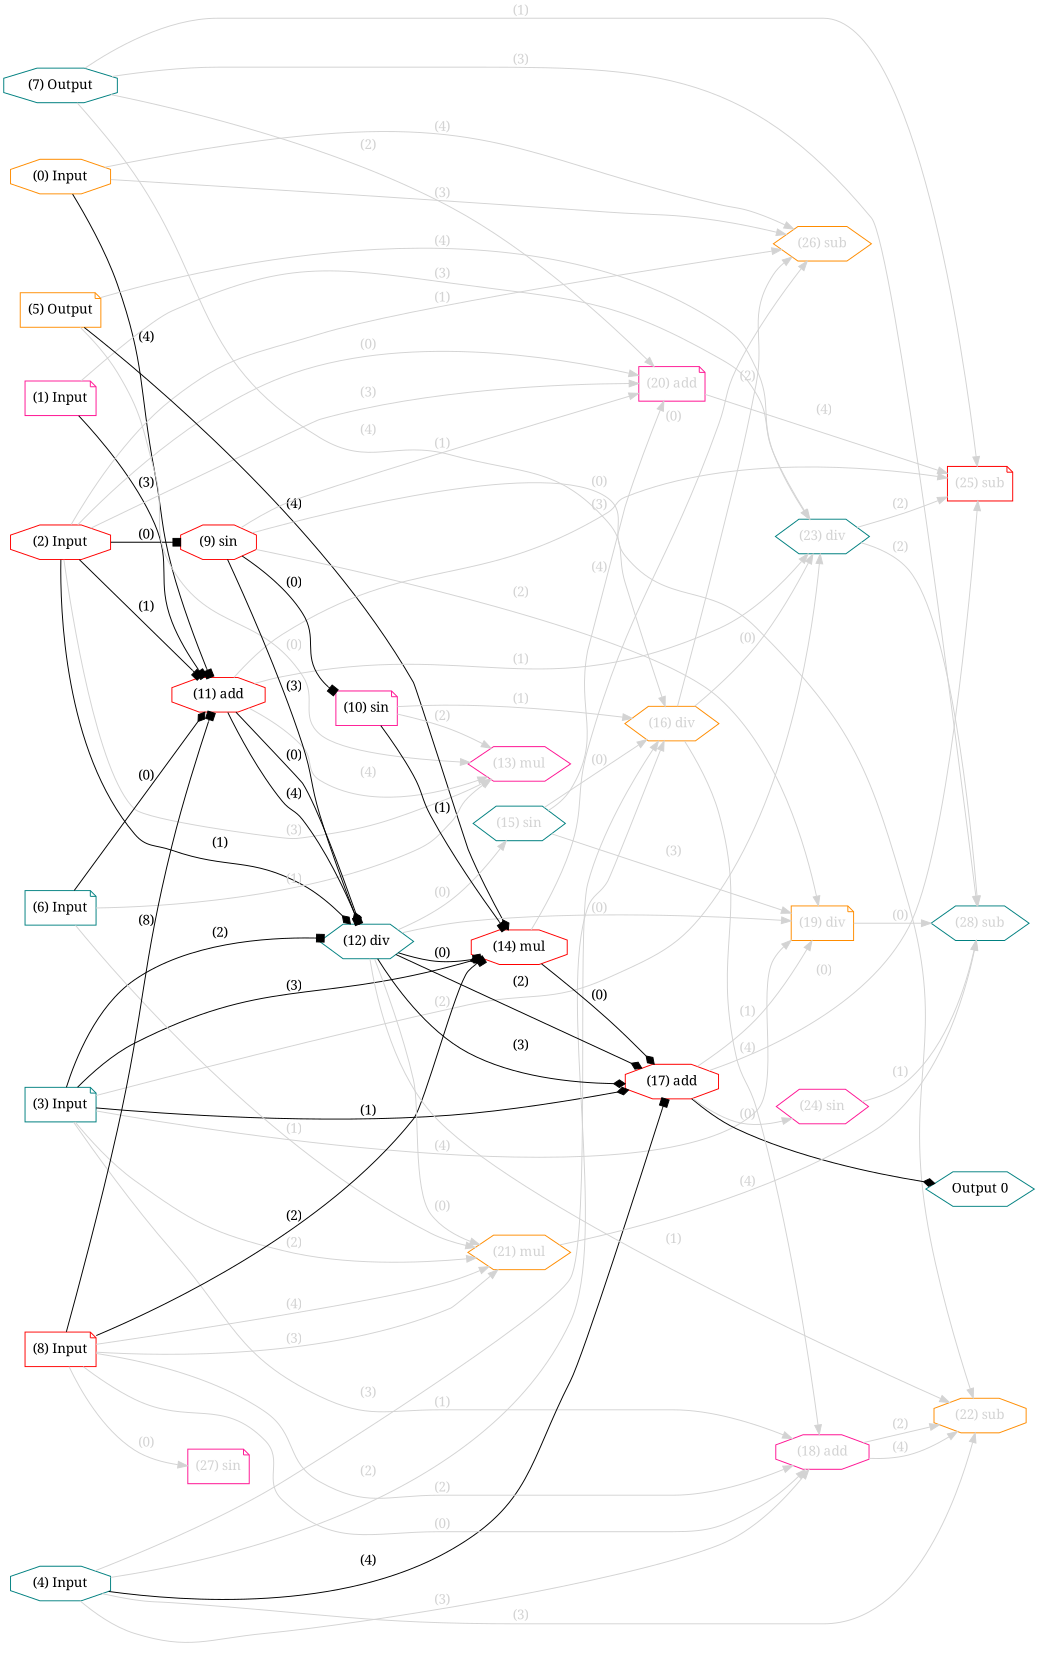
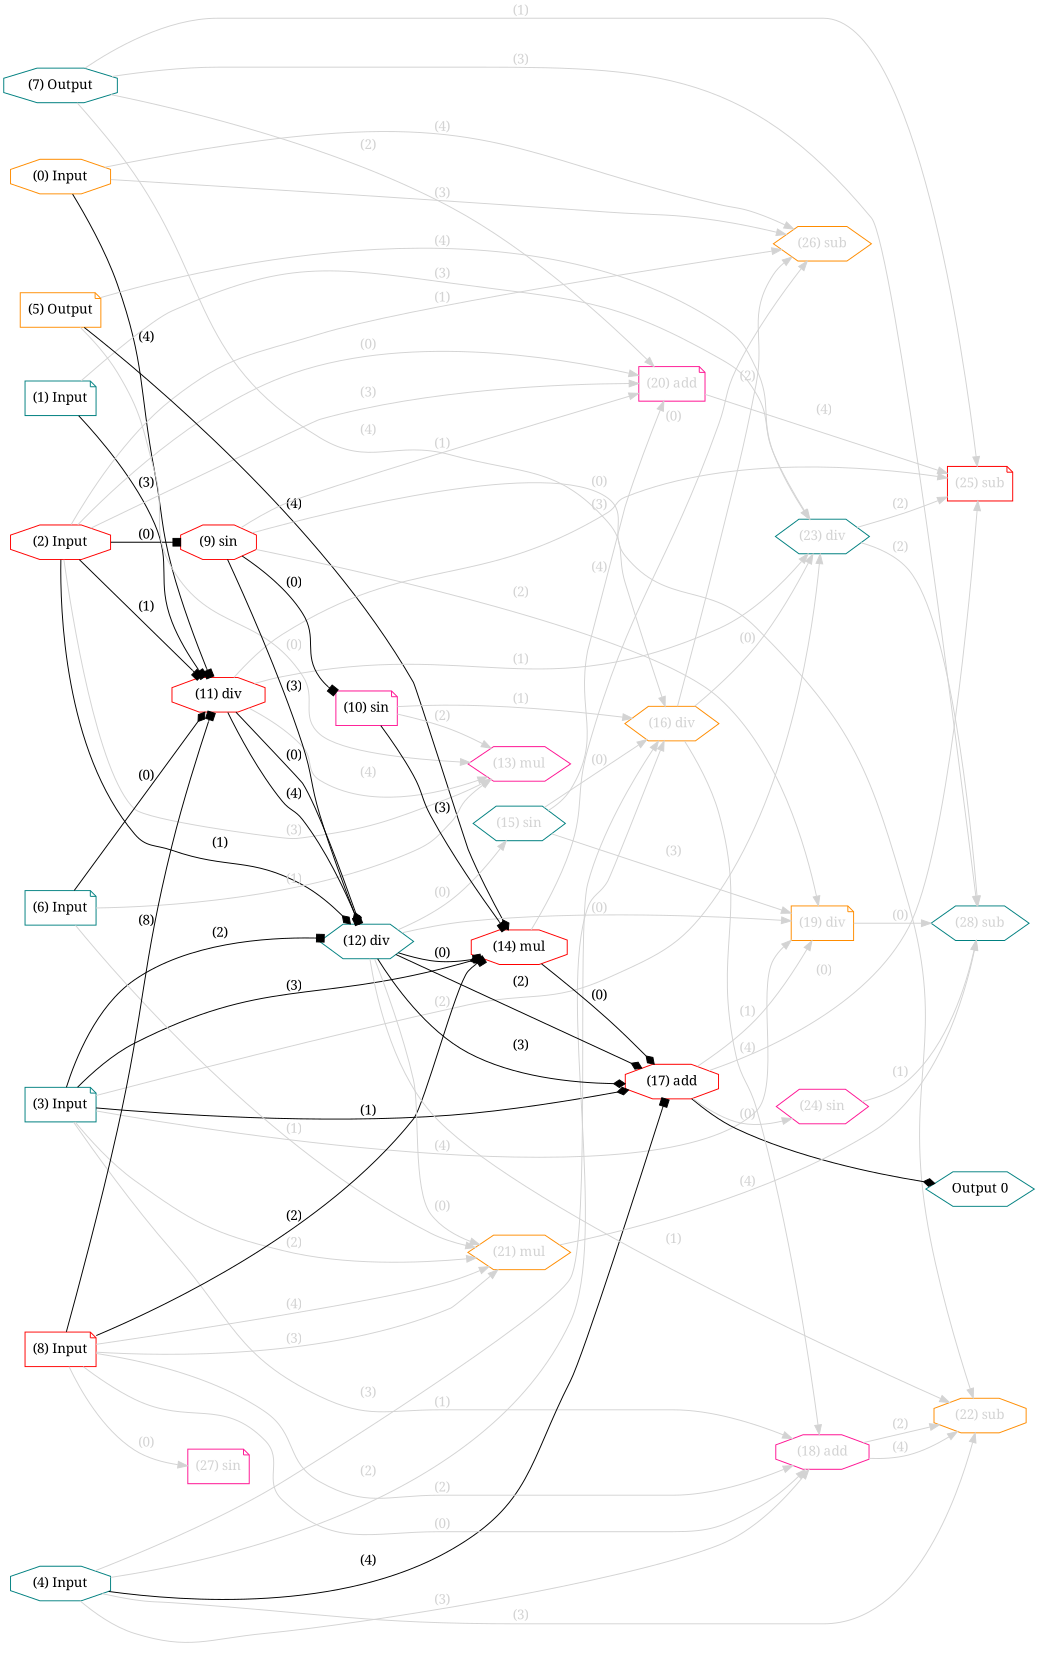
node "(1) Input": color deeppink -> teal
node "(11) add": label "(11) add" -> "(11) div"
edge "(10) sin" -> "(14) mul": label " (1)" -> " (3)"
